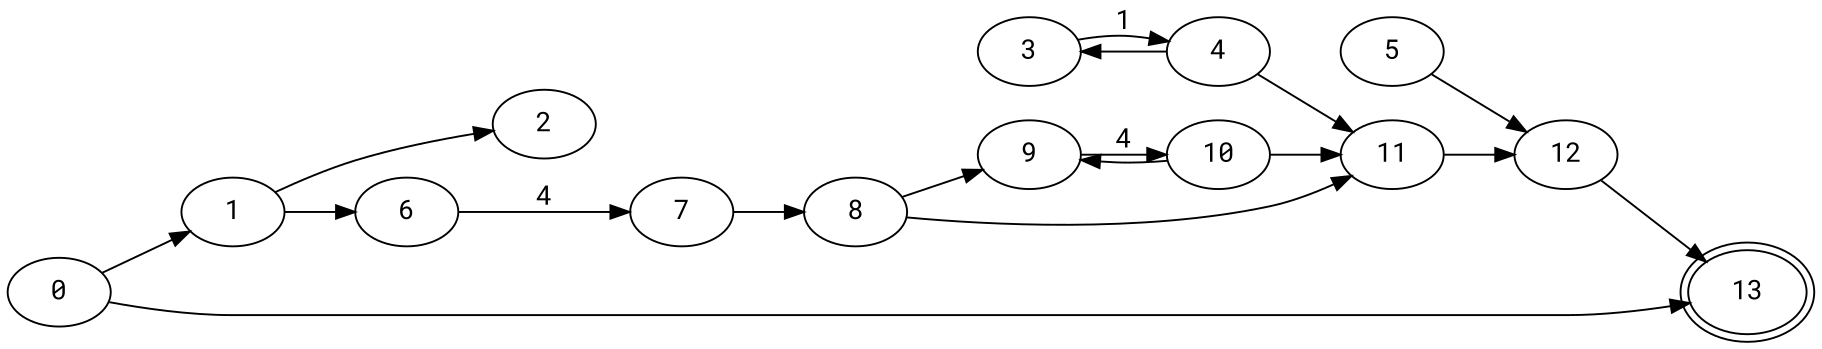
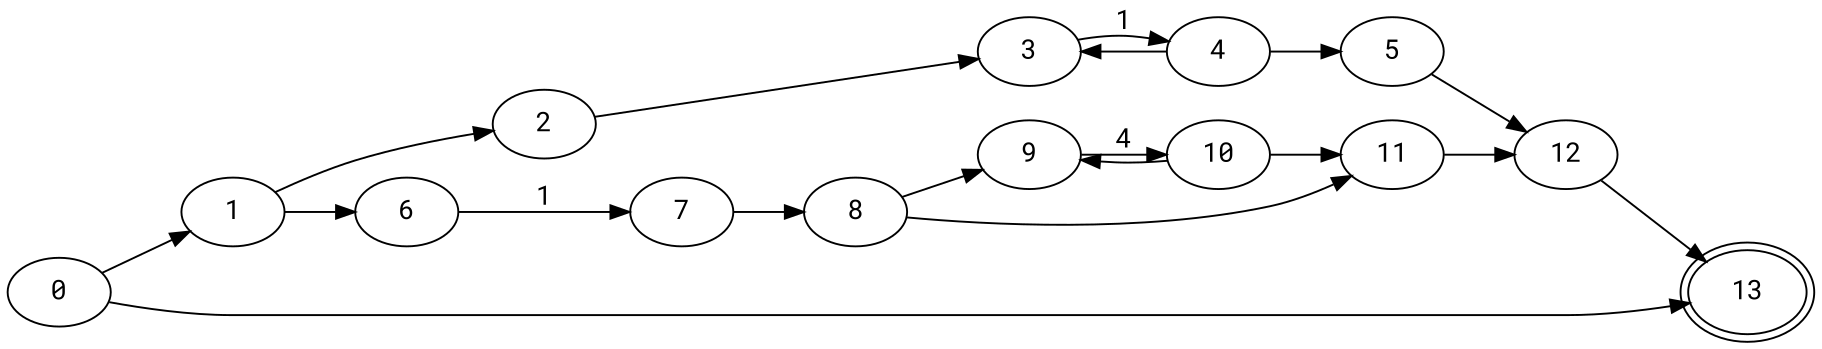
edge "2" -> "3": added
edge "4" -> "11": now "4" -> "5"
edge "6" -> "7": label "4" -> "1"
